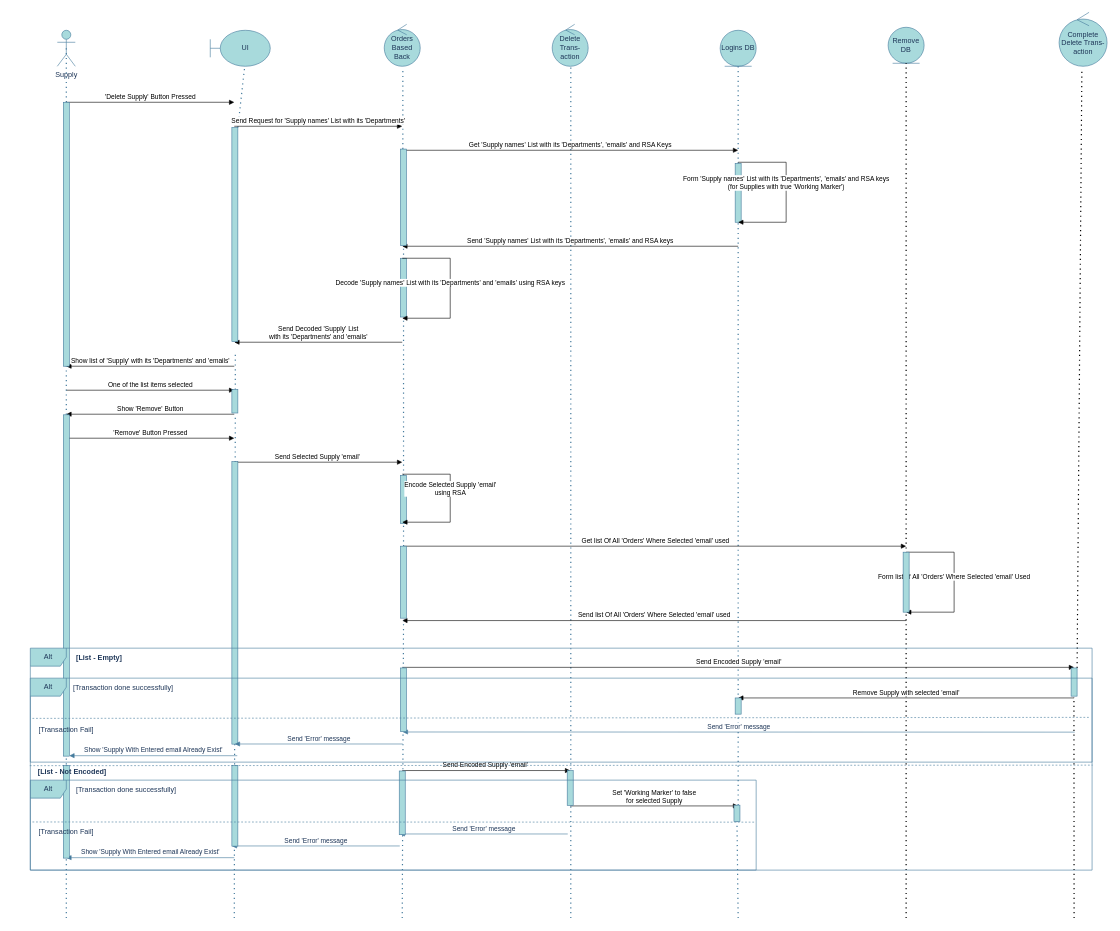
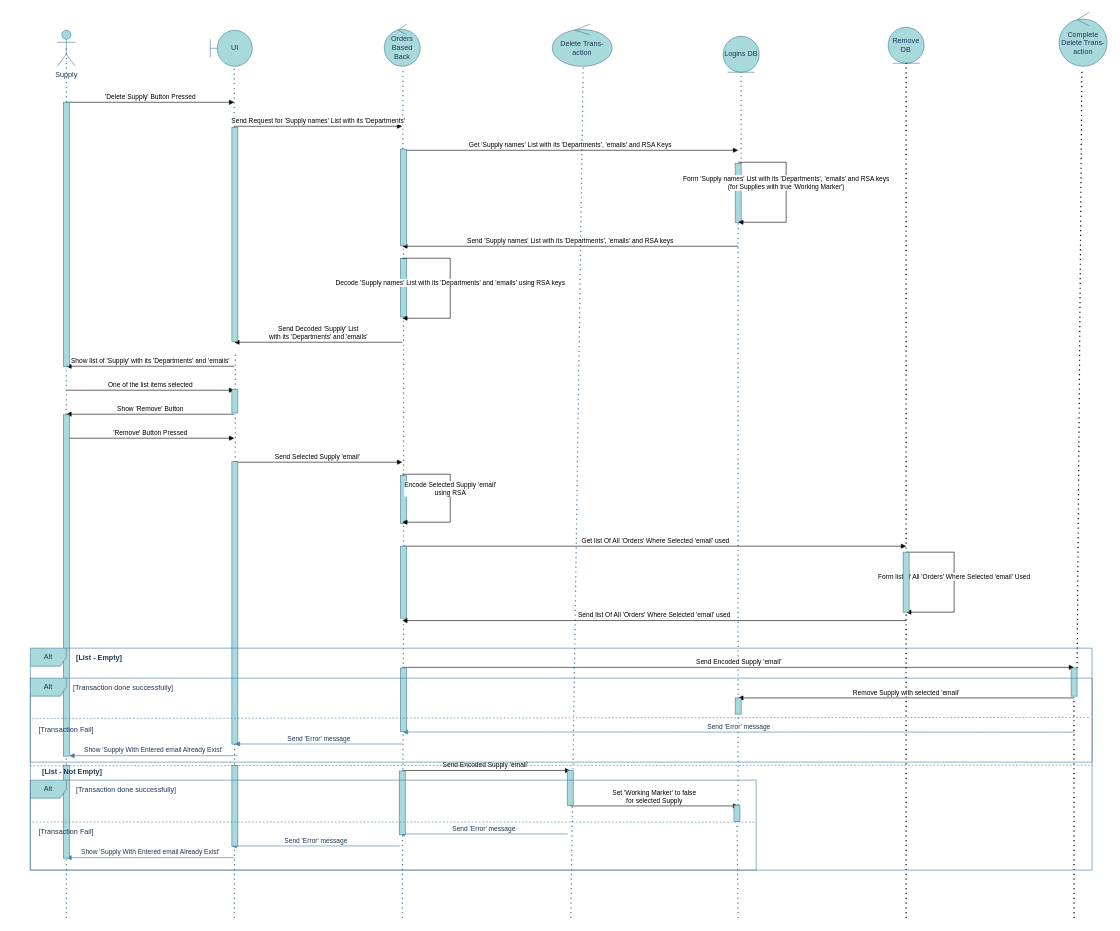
node "Delete Trans-action": size 36x42 -> 60x42
node "UI": size 60x36 -> 42x36
node "Logins DB": moved (738, 48) -> (741, 54)
node "[List - Not Encoded]": label "[List - Not Encoded]" -> "[List - Not Empty]"
